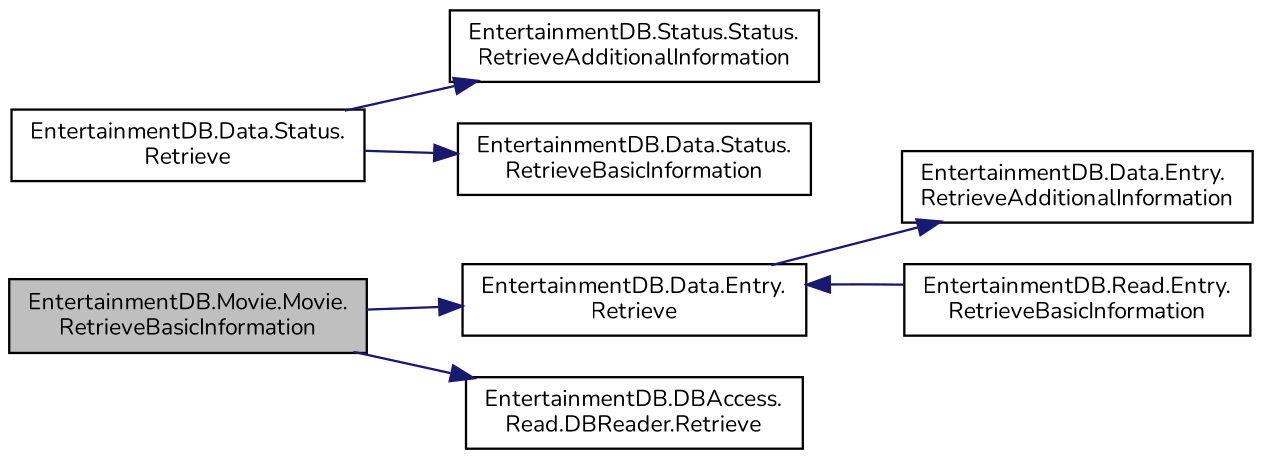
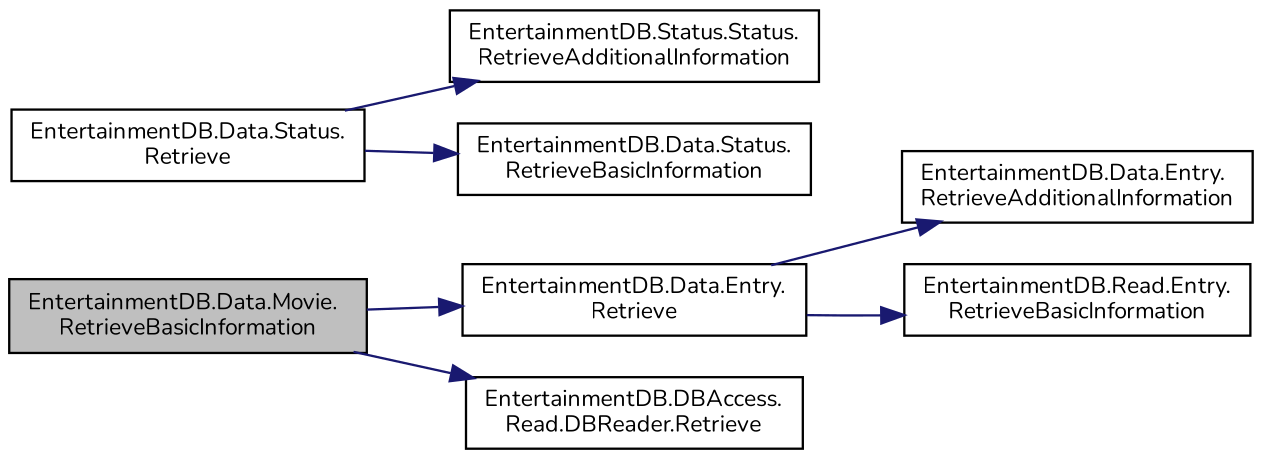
edge "EntertainmentDB.Read.Entry. RetrieveBasicInformation" -> "EntertainmentDB.Data.Entry. Retrieve": reversed
node "EntertainmentDB.Movie.Movie. RetrieveBasicInformation": label "EntertainmentDB.Movie.Movie. RetrieveBasicInformation" -> "EntertainmentDB.Data.Movie. RetrieveBasicInformation"
